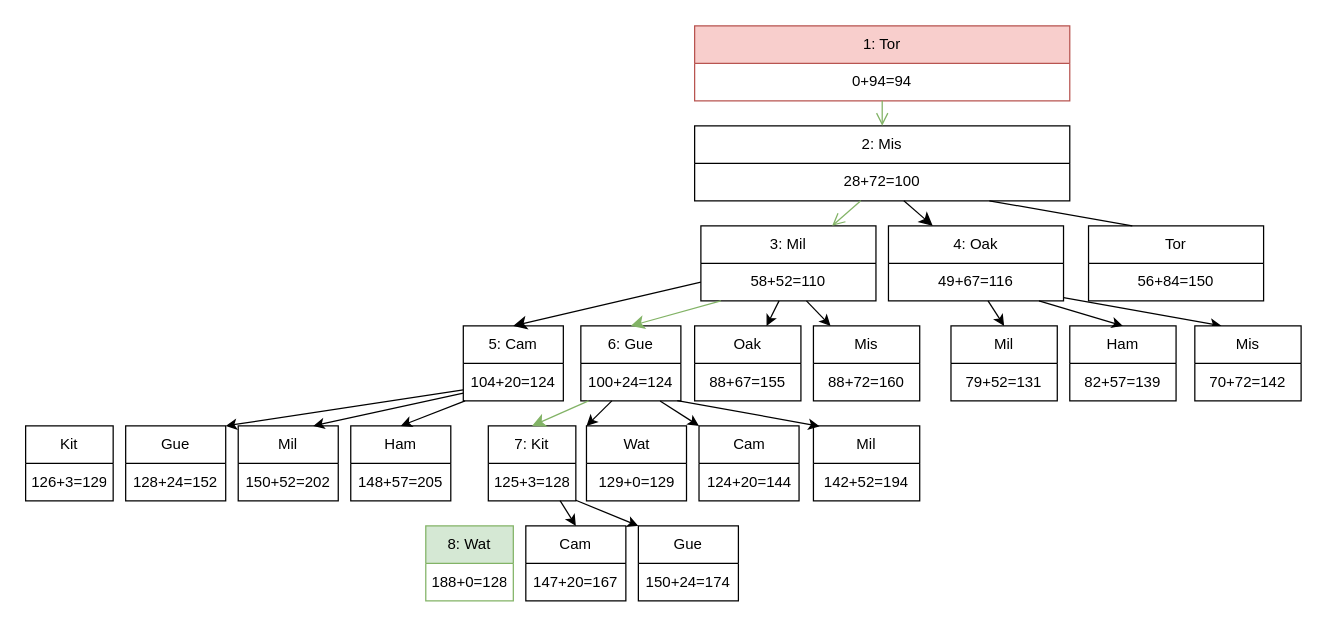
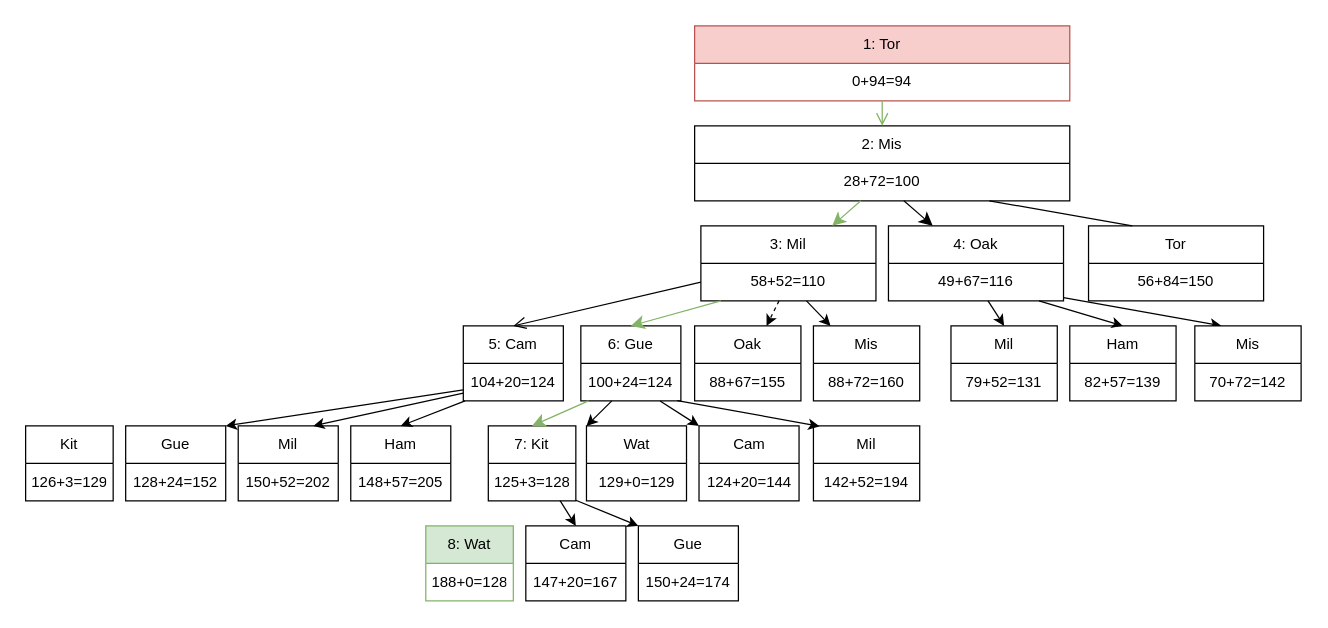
edge "28+72=100" -> "3: Mil": arrowhead open -> classic
edge "58+52=110" -> "Oak": style solid -> dashed
edge "58+52=110" -> "5: Cam": arrowhead classic -> open
